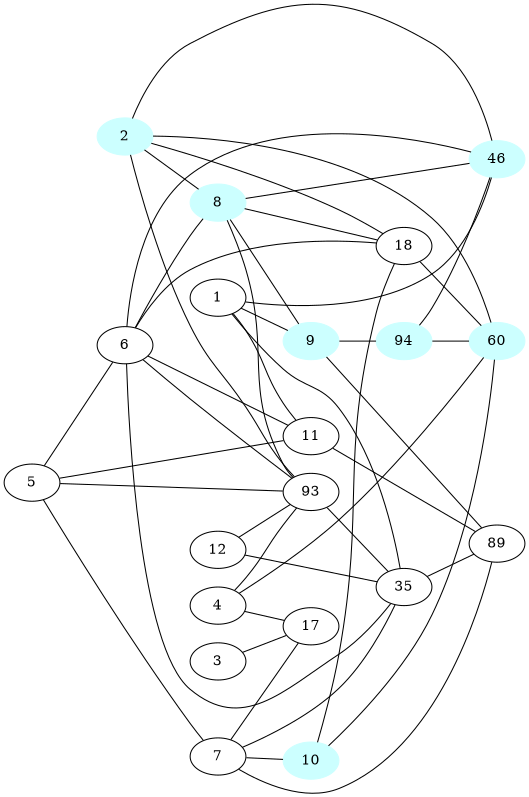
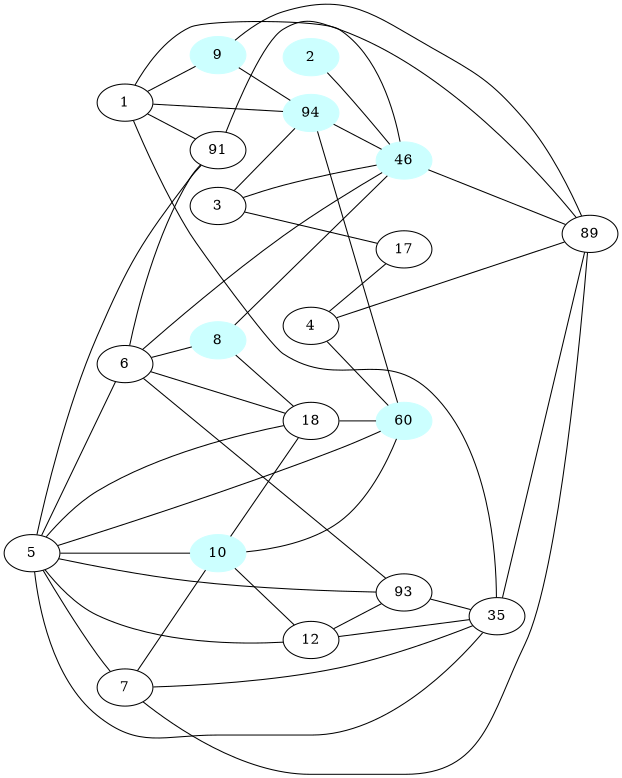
edge "1" -- "94": added
edge "94" -- "3": added
edge "2" -- "8": removed
edge "2" -- "60": now "5" -- "60"
edge "46" -- "3": added
edge "2" -- "18": now "5" -- "18"
edge "46" -- "89": added
edge "8" -- "9": removed
edge "2" -- "93": removed
edge "8" -- "93": removed
node "11": label "11" -> "91"
edge "93" -- "4": now "89" -- "4"
edge "5" -- "10": added
edge "10" -- "12": added
edge "5" -- "12": added
edge "6" -- "35": now "5" -- "35"
edge "17" -- "7": removed
